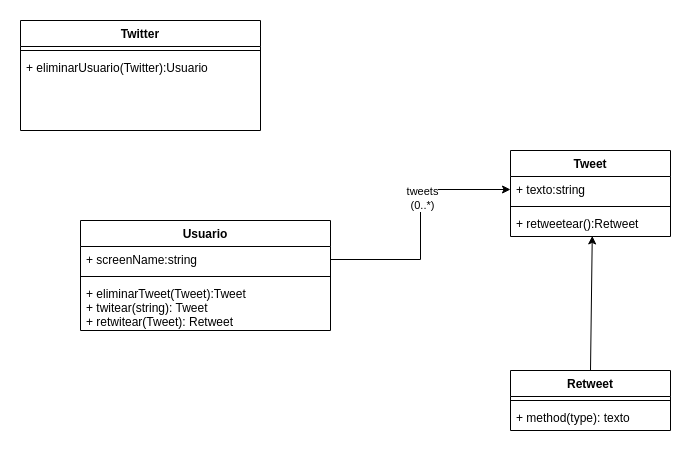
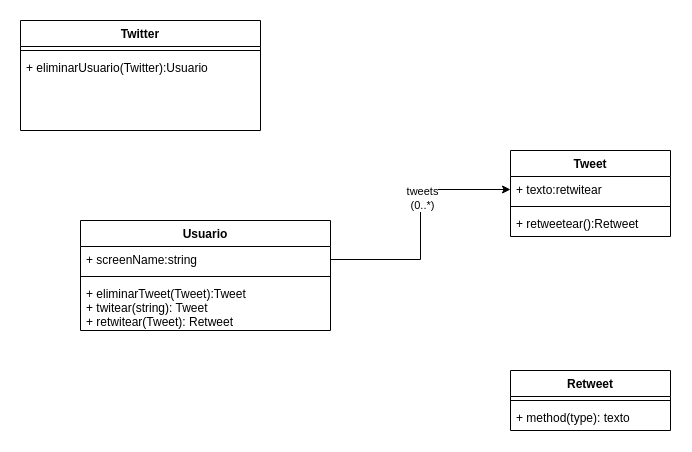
node "+ texto:string": label "+ texto:string" -> "+ texto:retwitear"
edge "Retweet" -> "+ retweetear():Retweet": removed
